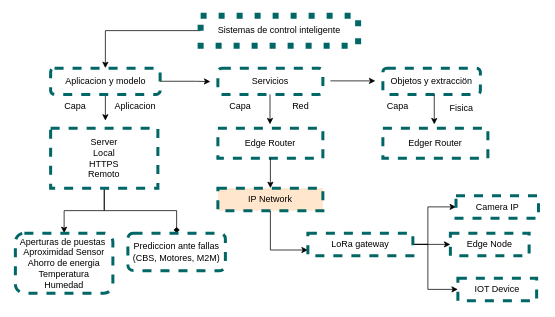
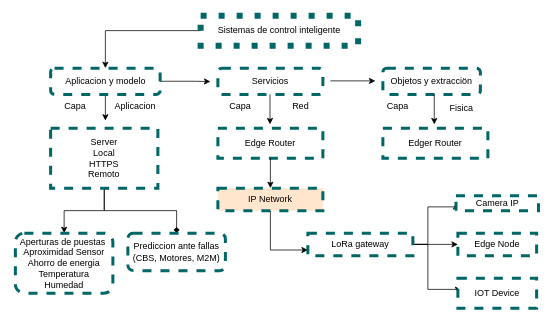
node "Camera IP": size 83x23 -> 83x15
node "Edge Node": moved (490, 244) -> (497, 244)
node "IOT Device": size 79x23 -> 79x30
